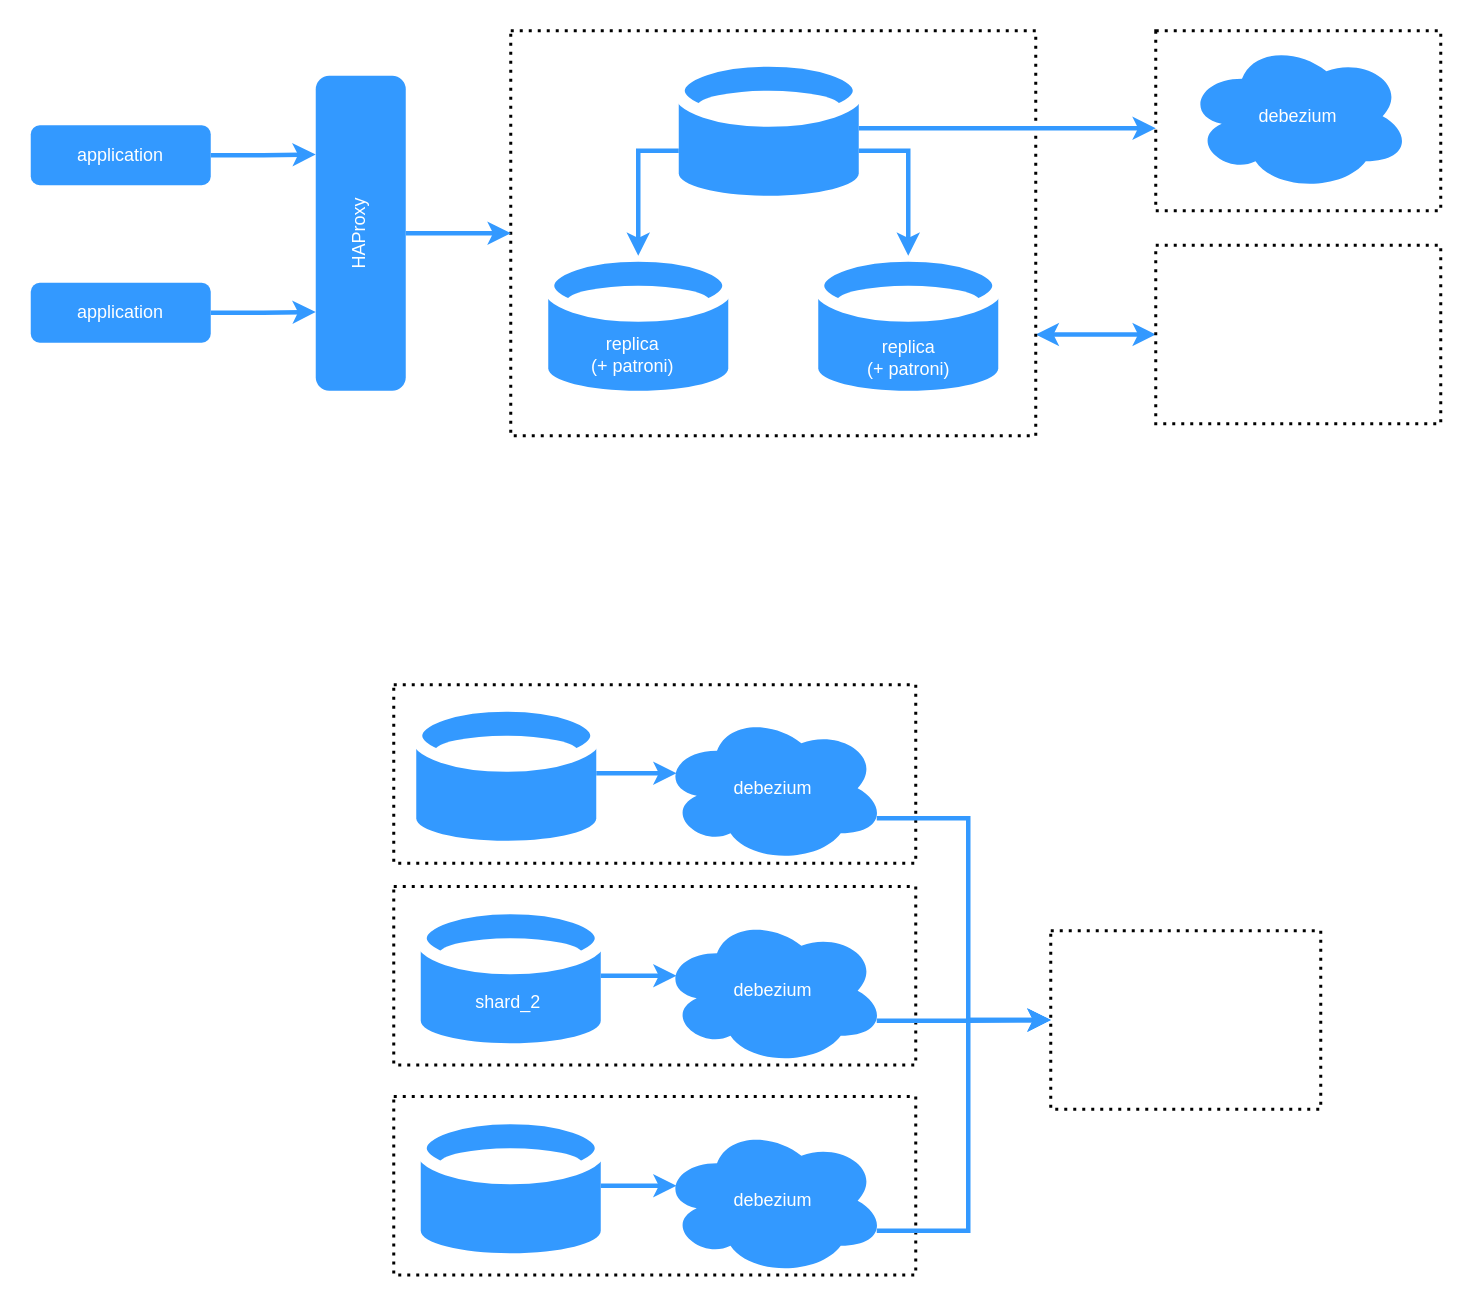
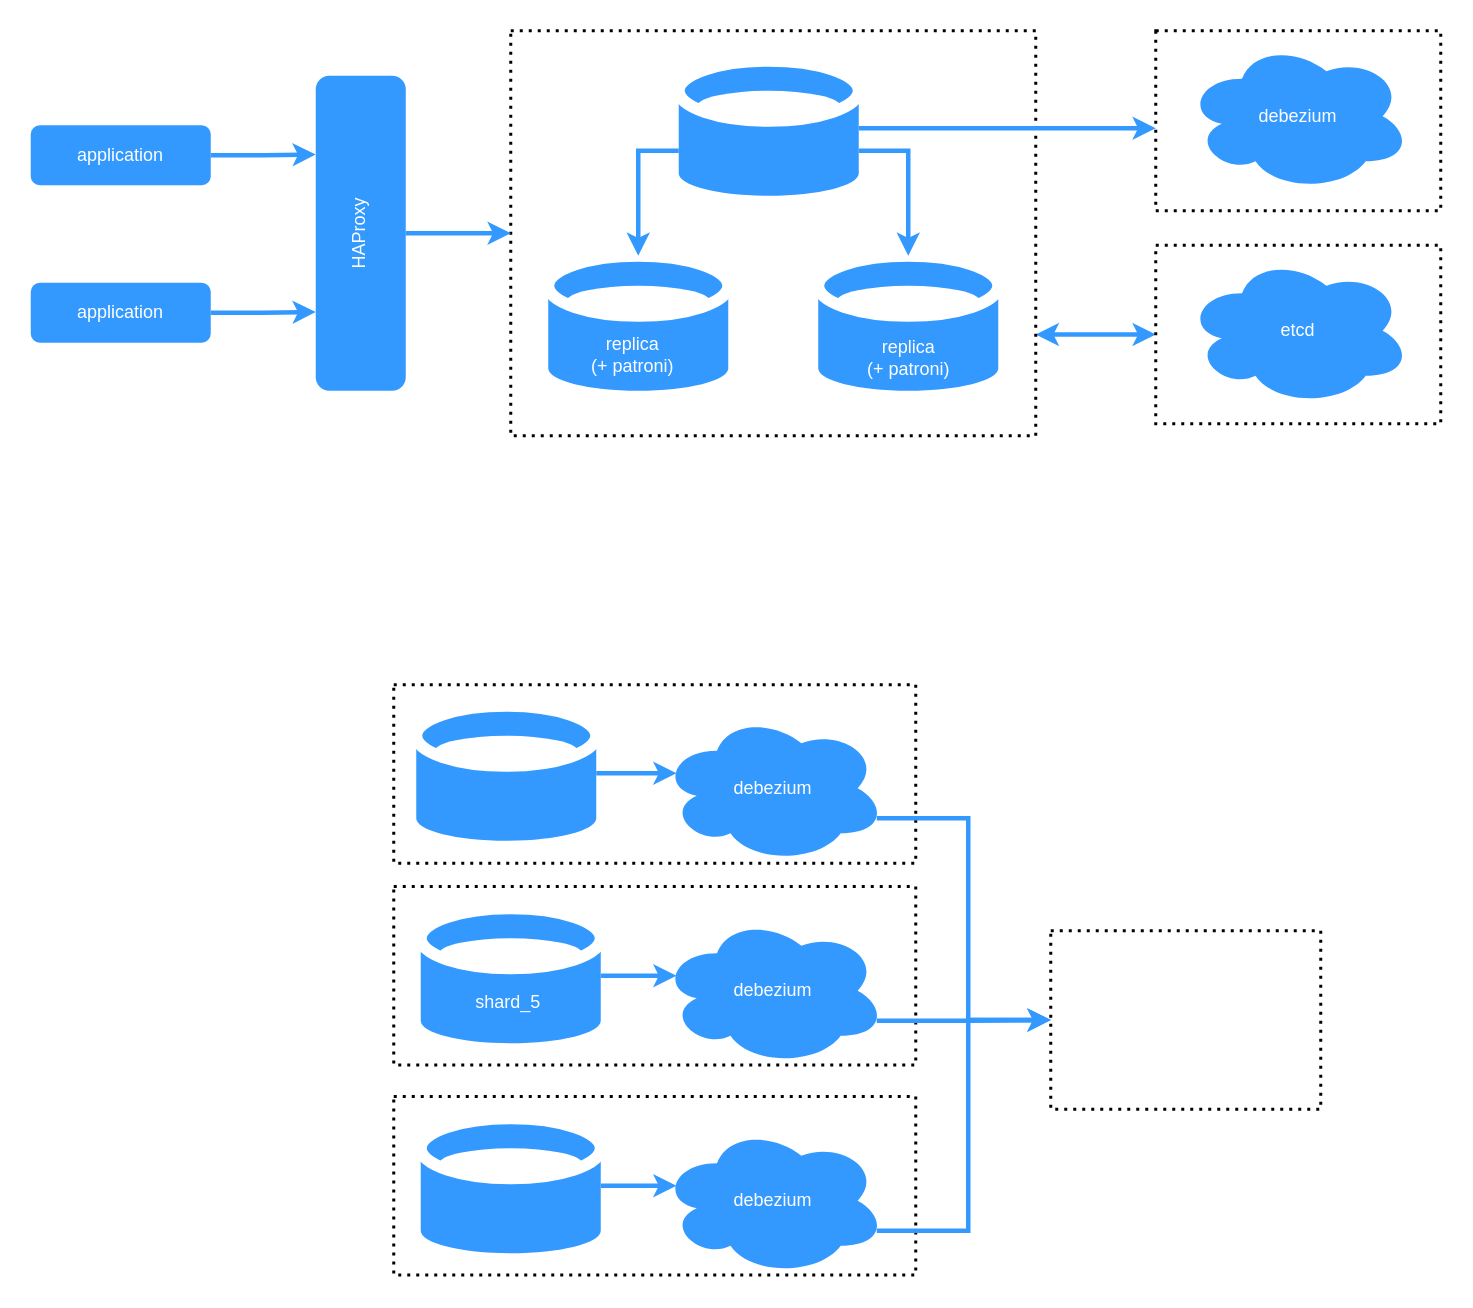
node "etcd": added
node "shard_2": label "shard_2" -> "shard_5"
